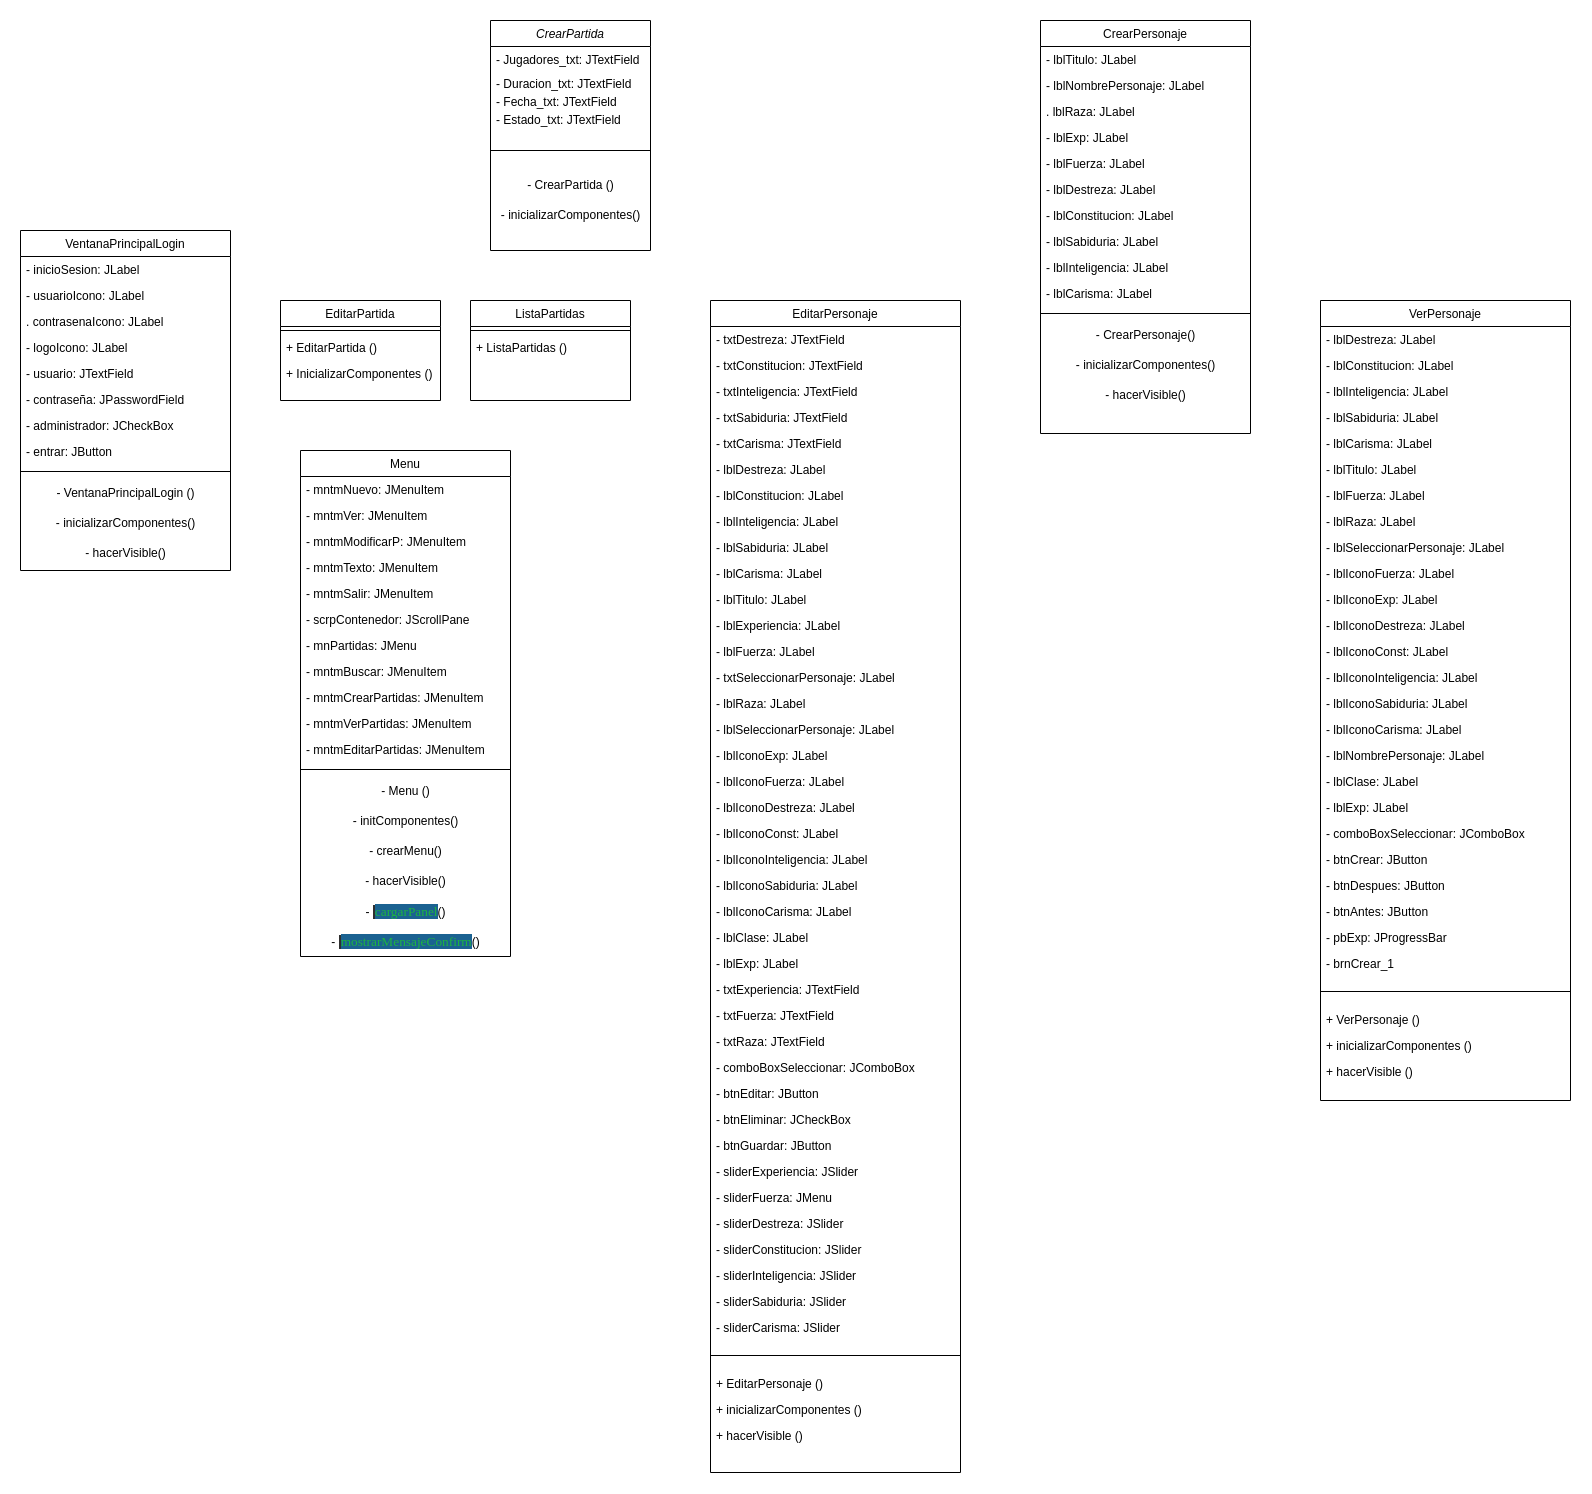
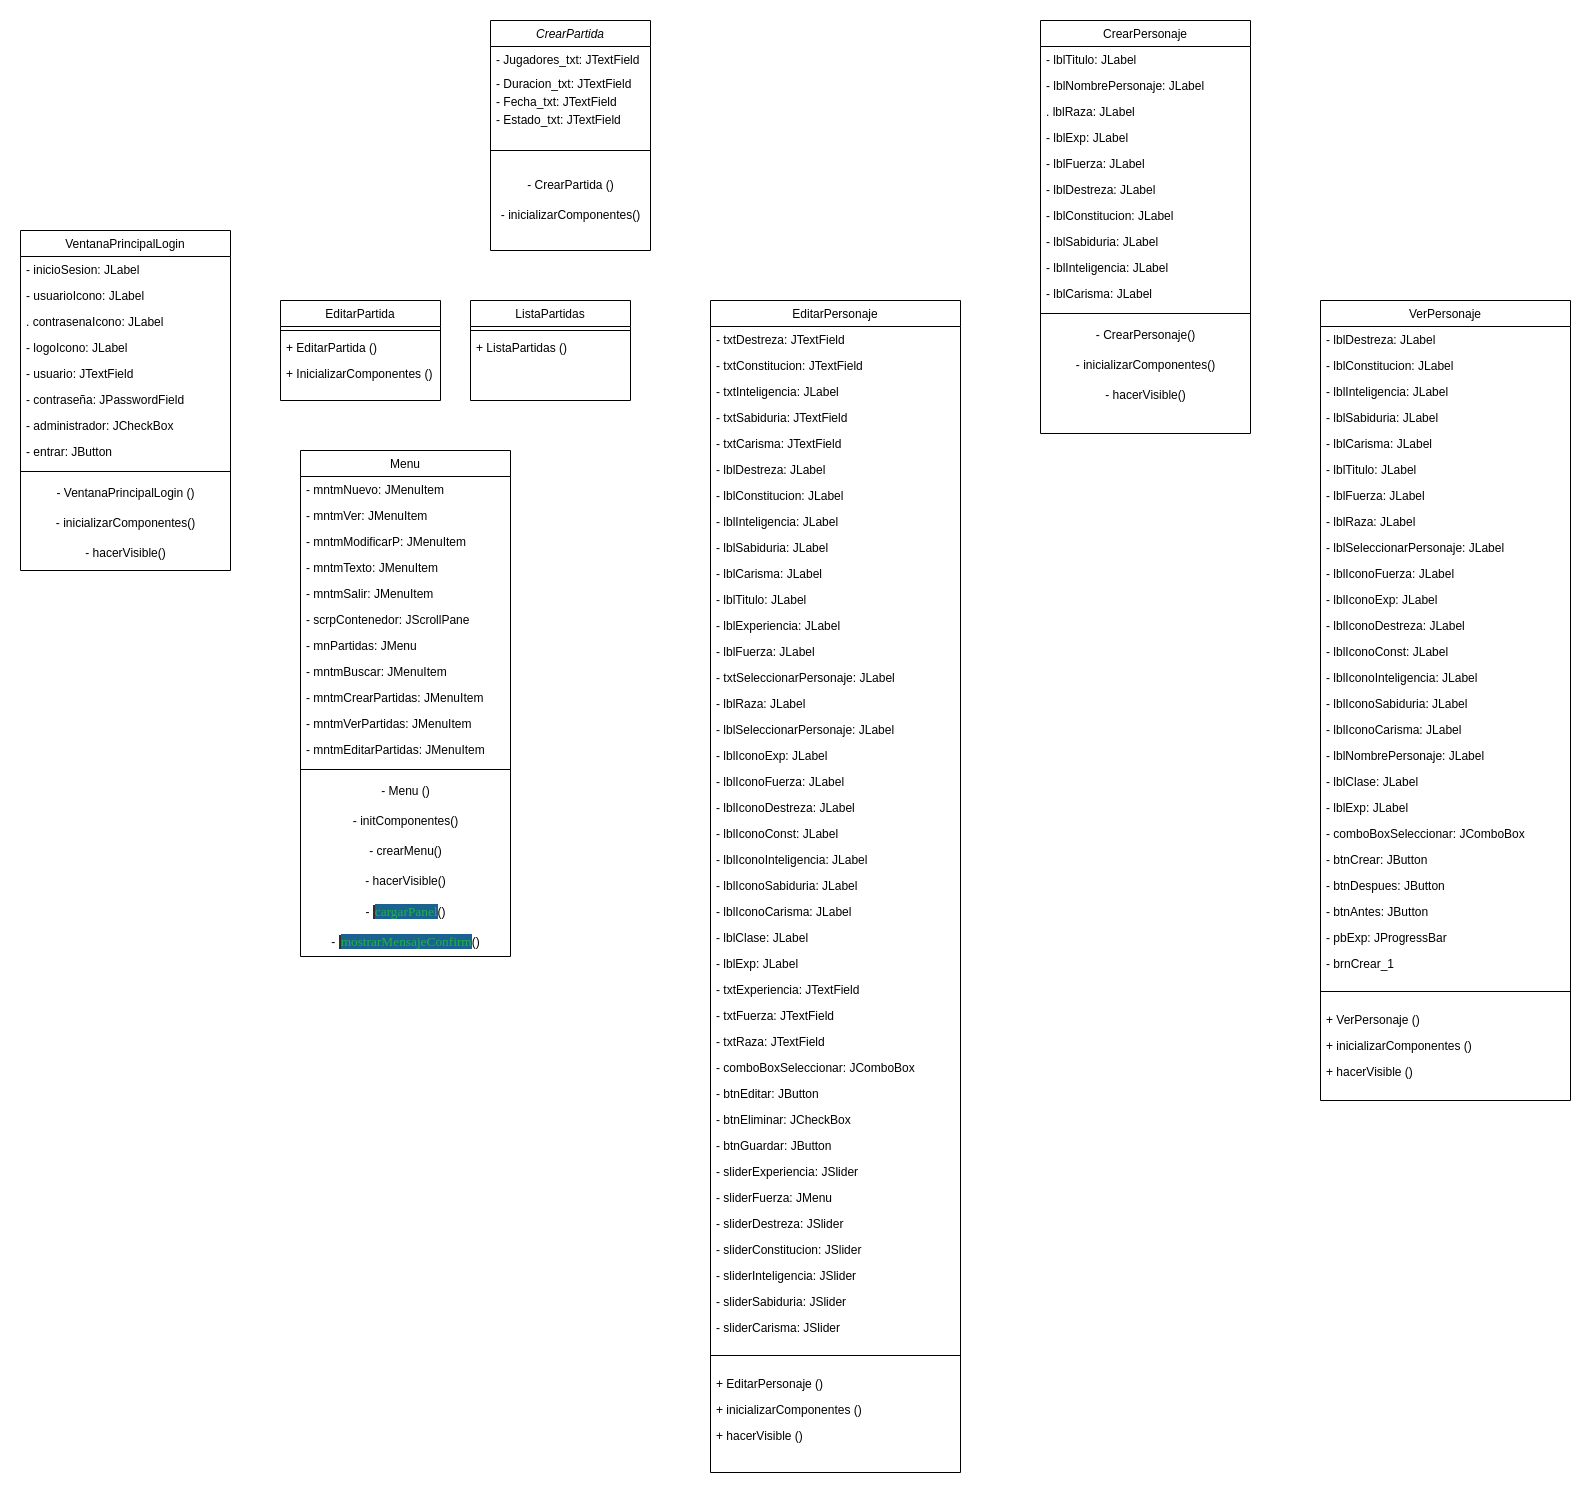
node "- txtInteligencia: JTextField": label "- txtInteligencia: JTextField" -> "- txtInteligencia: JLabel"
